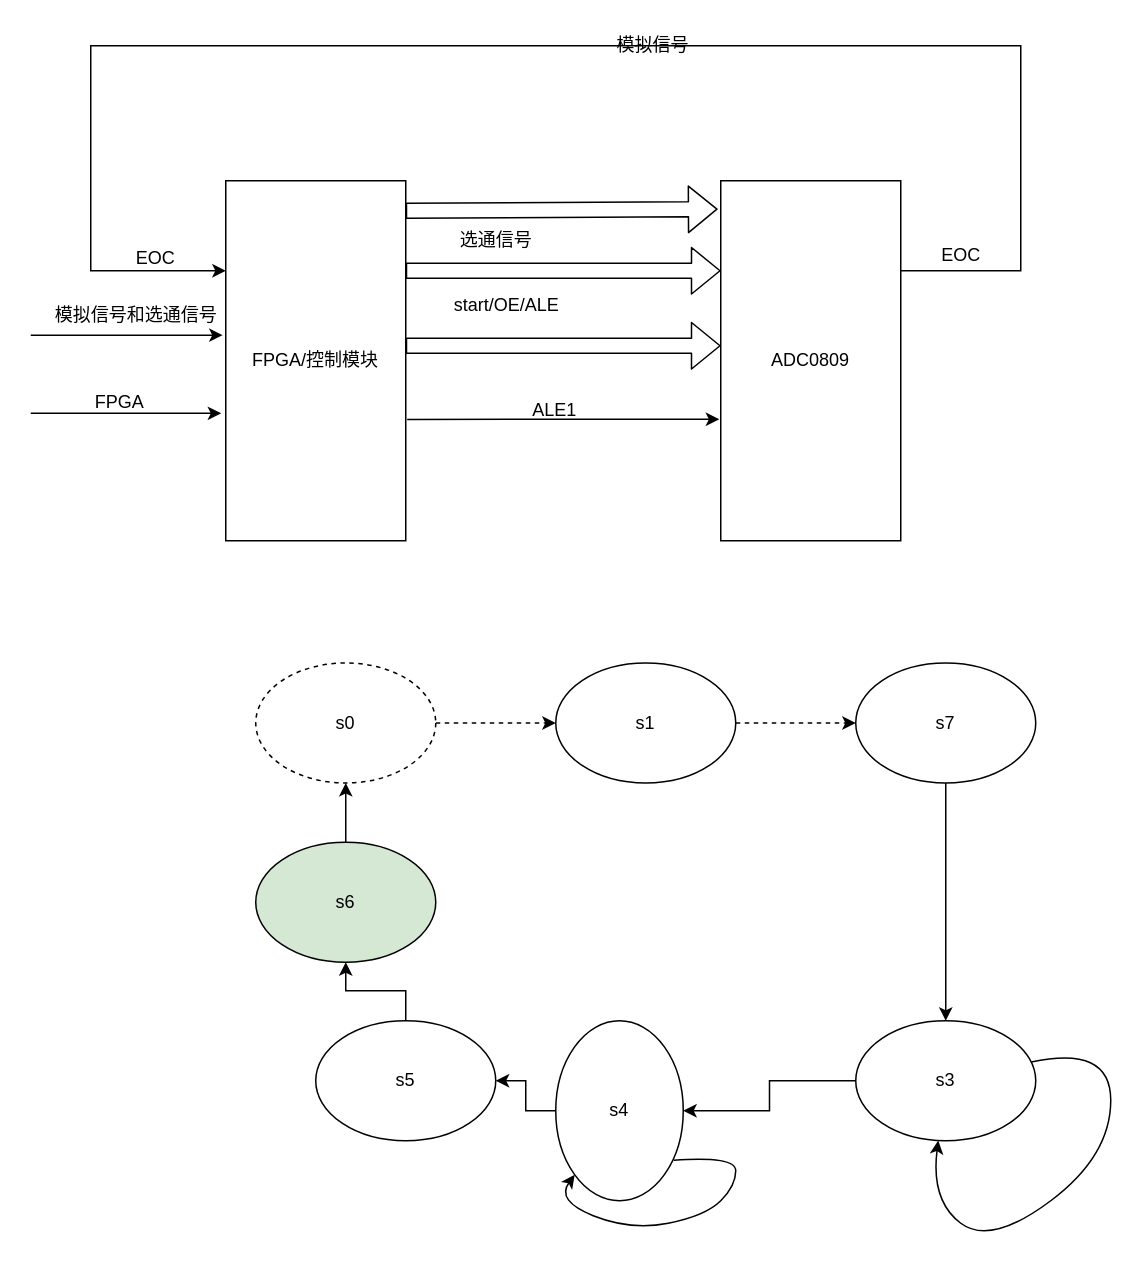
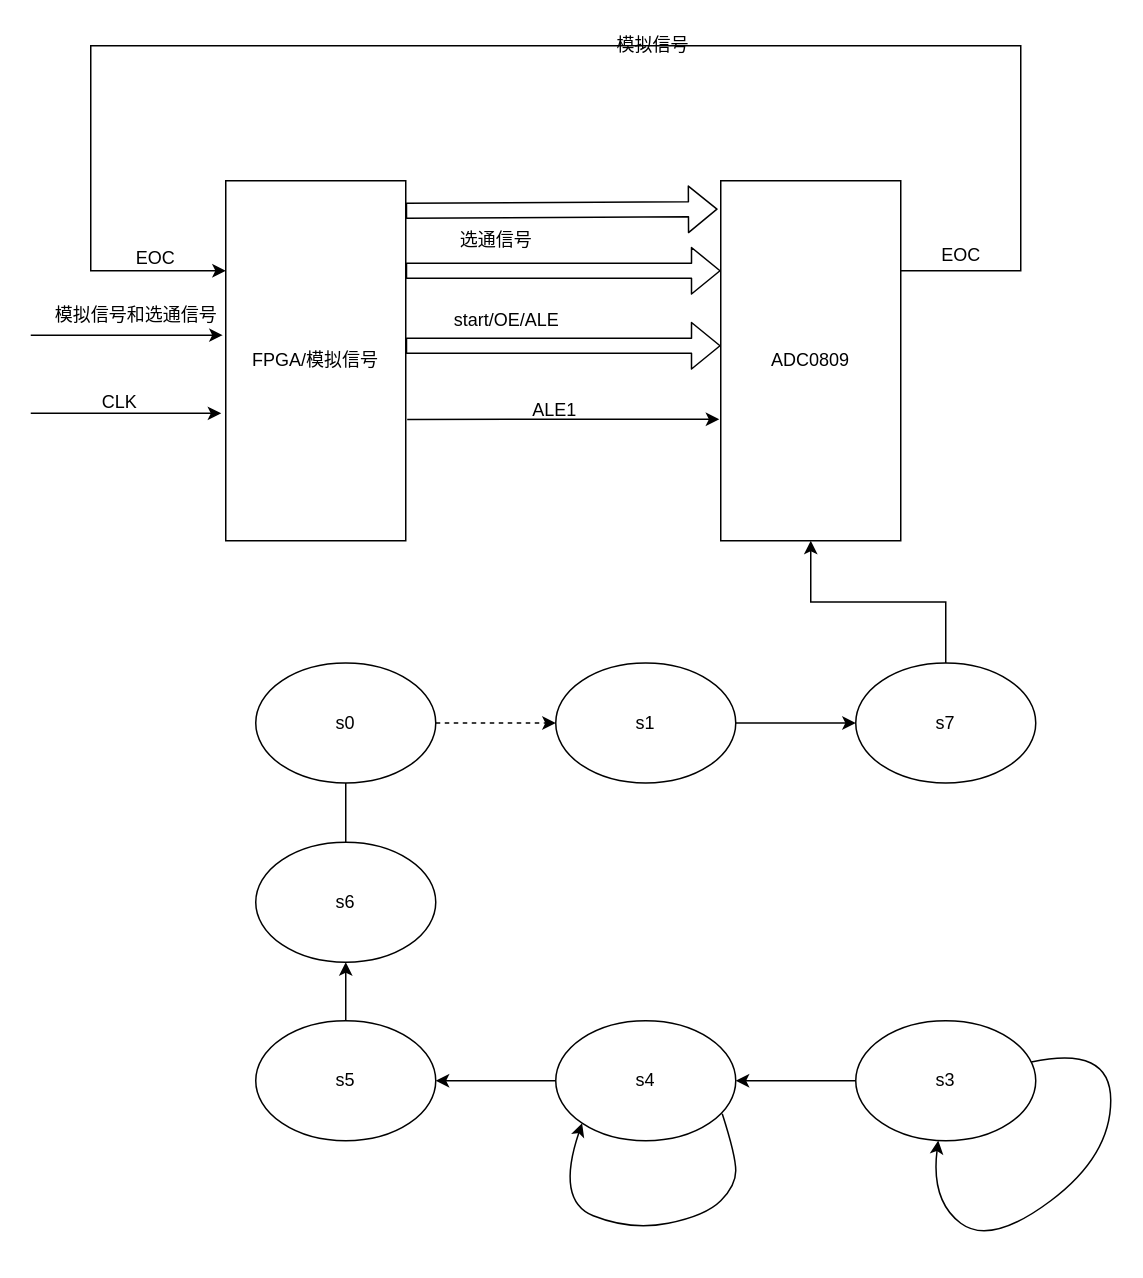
node "start/OE/ALE": moved (506, 305) -> (506, 320)
node "FPGA/控制模块": label "FPGA/控制模块" -> "FPGA/模拟信号"
node "FPGA": label "FPGA" -> "CLK"
node "s0": style dashed -> solid
edge "s1" -> "s7": style dashed -> solid
edge "s6" -> "s0": arrowhead classic -> none
edge "s7" -> "s3": now "s7" -> "ADC0809"
node "s6": fillcolor #d5e8d4 -> #ffffff
node "s5": moved (406, 1081) -> (346, 1081)
node "s4": size 128x180 -> 180x120
